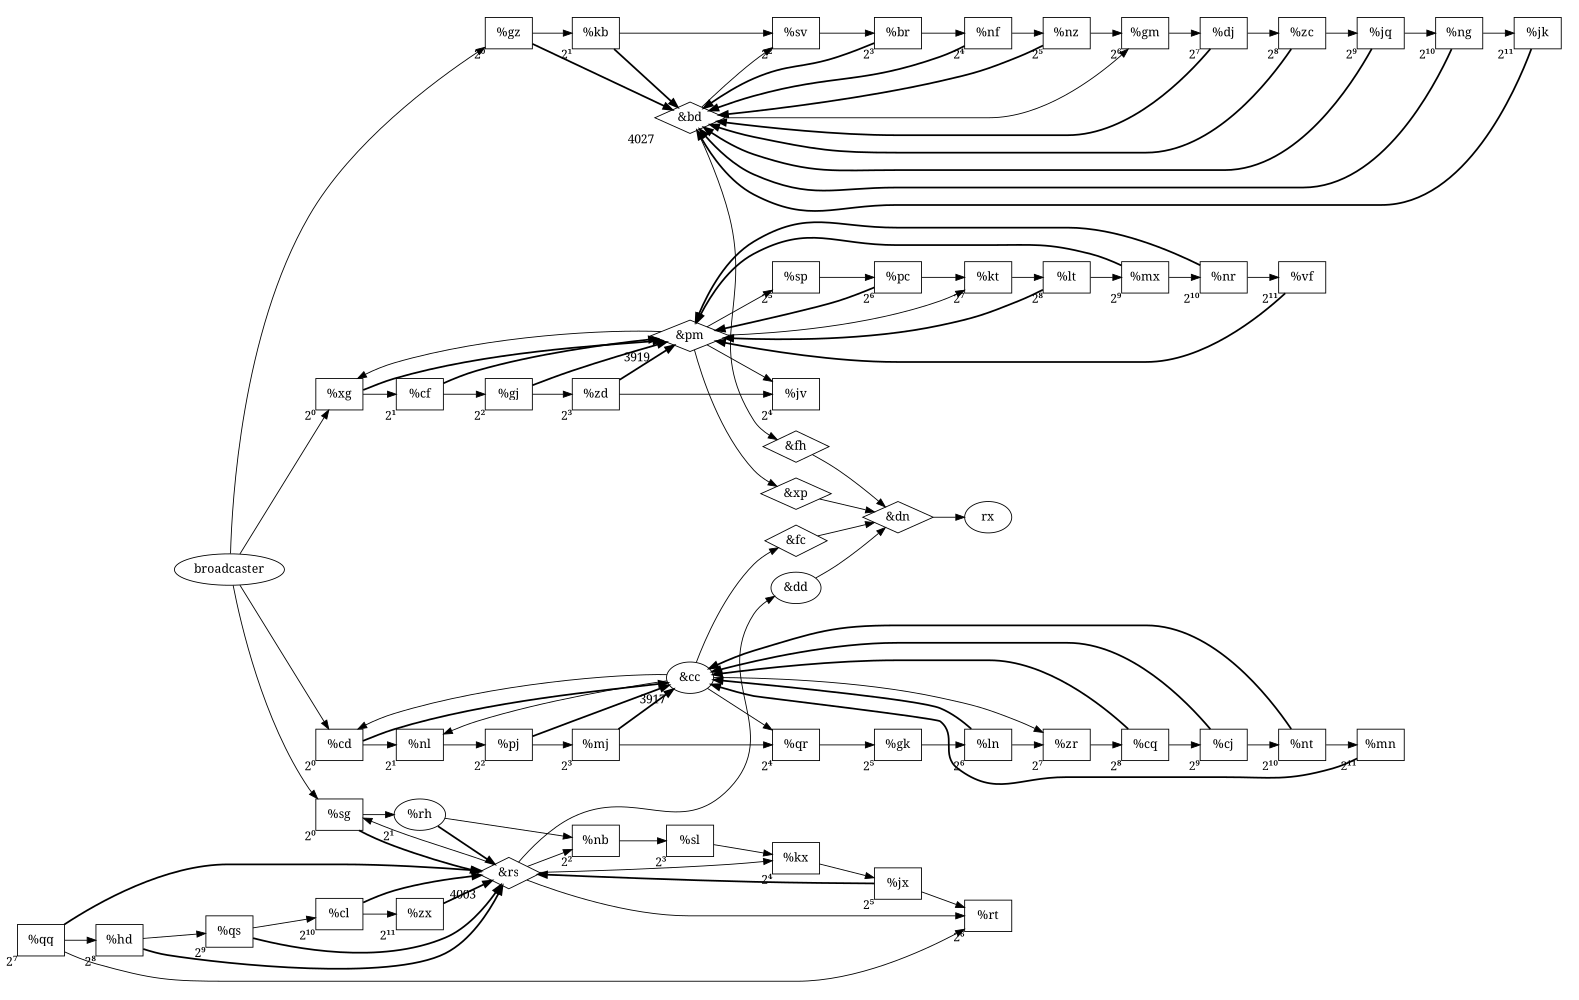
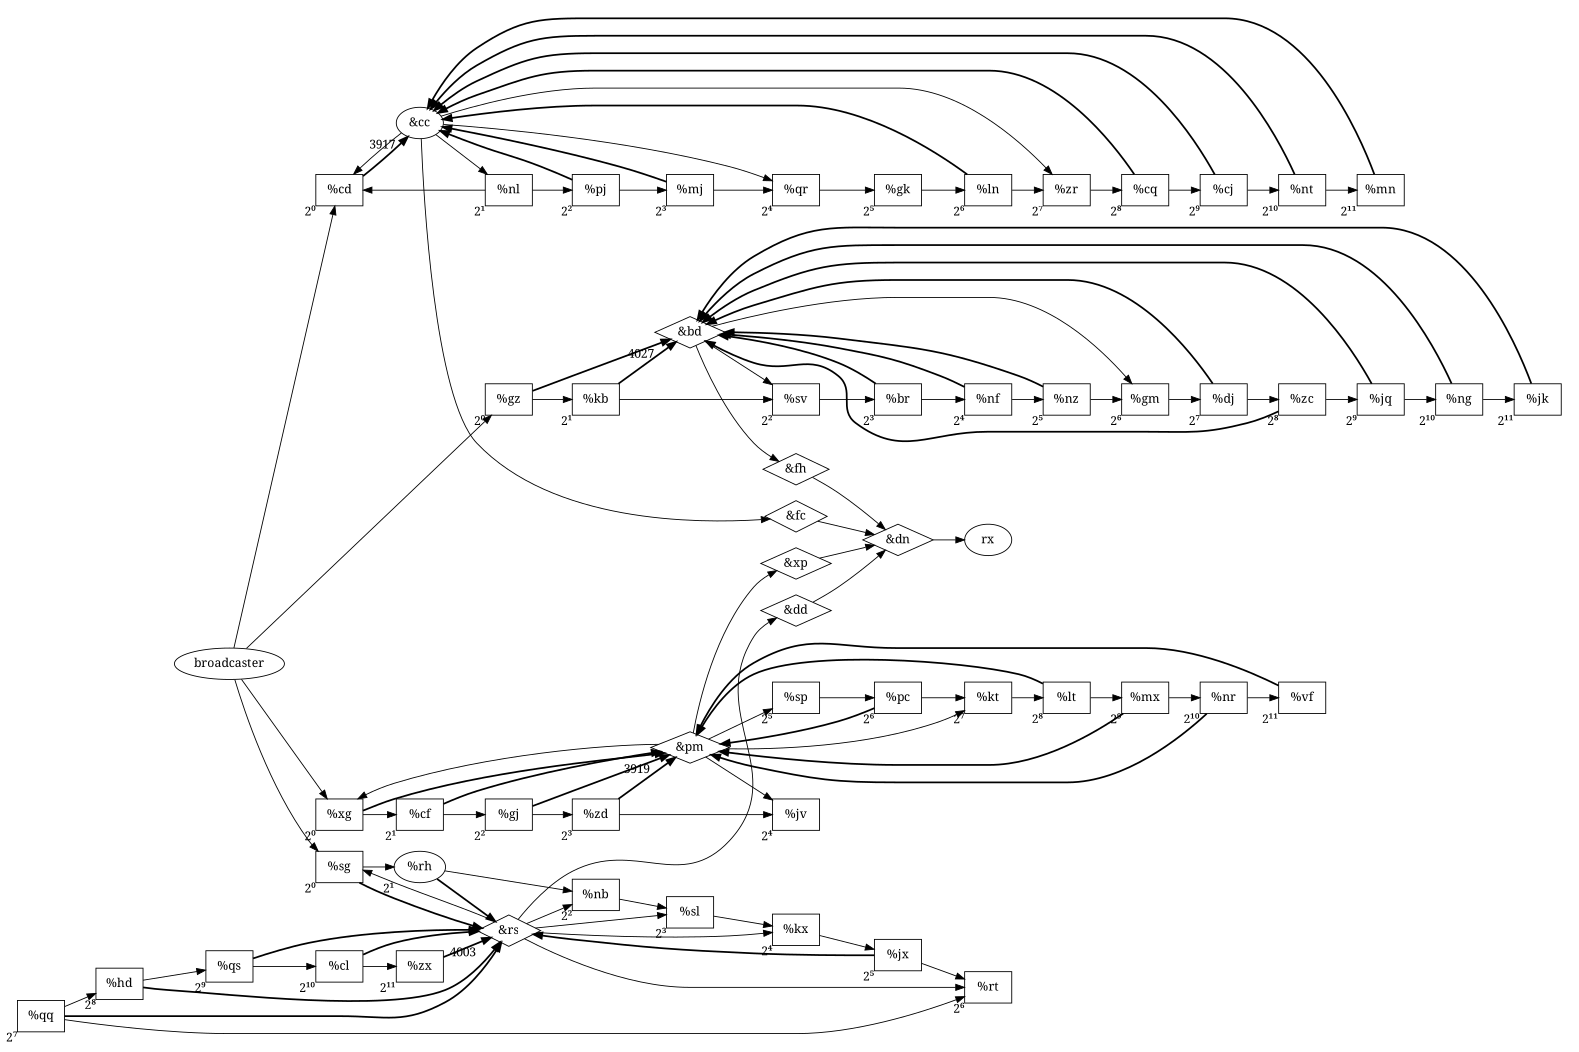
node "&dd": shape ellipse -> diamond
edge "%cd 2⁰" -> "%nl 2¹": reversed
edge "&rs 4003" -> "%sl 2³": added
